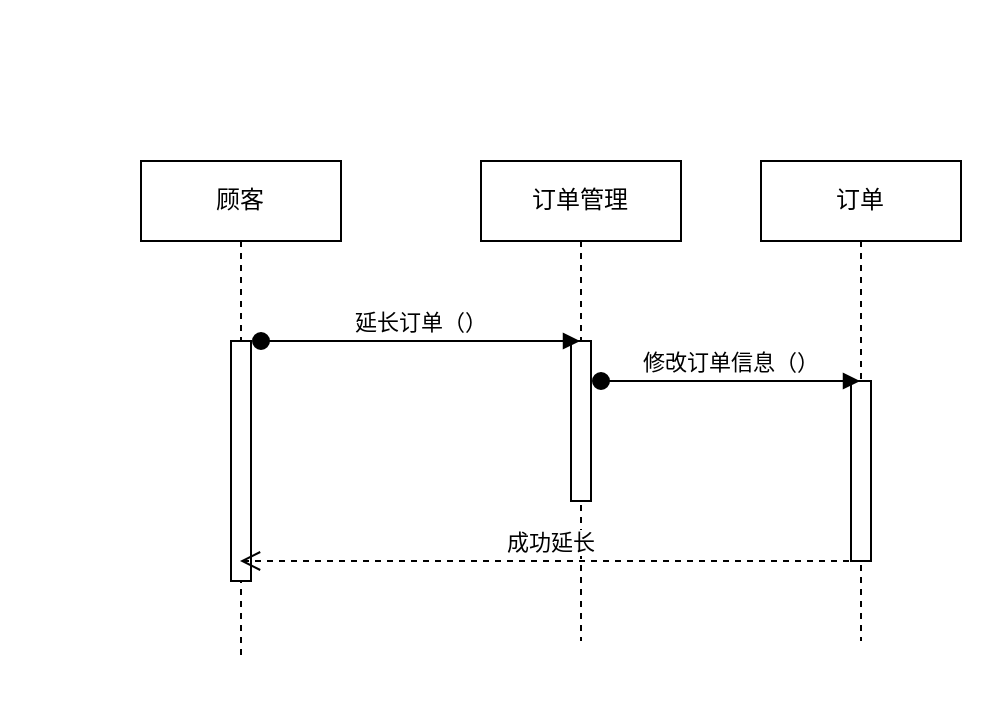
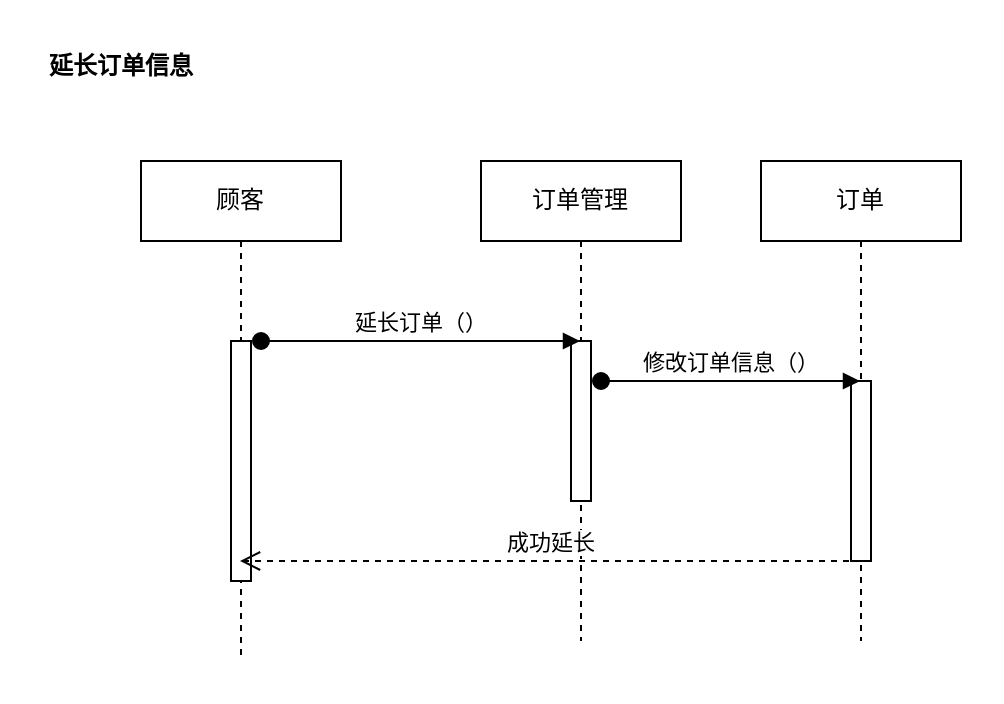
node "延长订单信息": added
